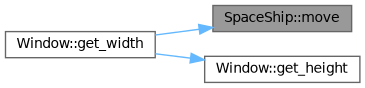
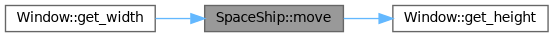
edge "Window::get_width" -> "Window::get_height": now "SpaceShip::move" -> "Window::get_height"
